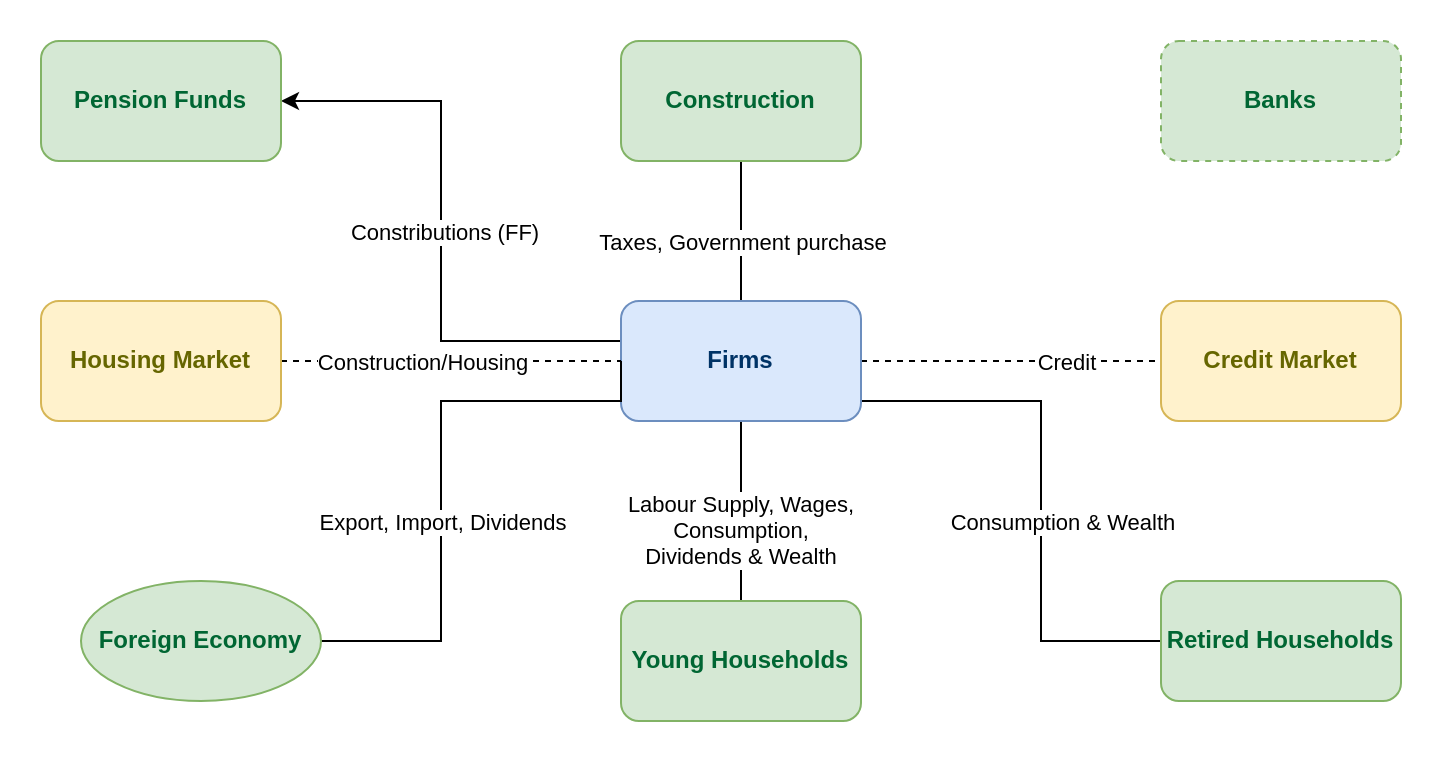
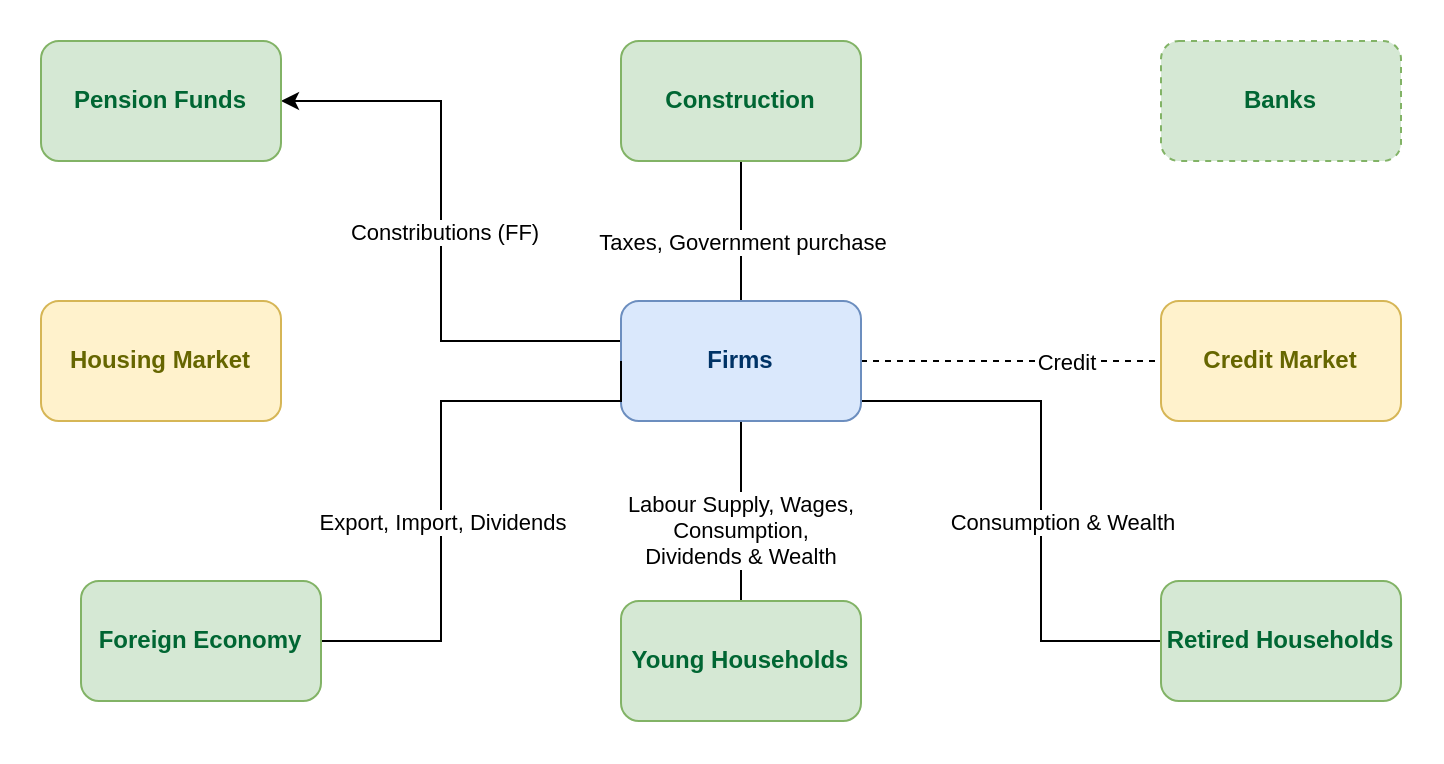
edge "Housing Market" -- "Firms": removed, label "Construction/Housing"
node "Foreign Economy": shape ellipse -> rounded rectangle
